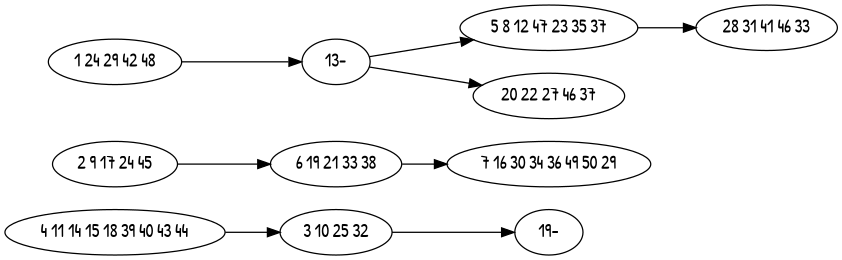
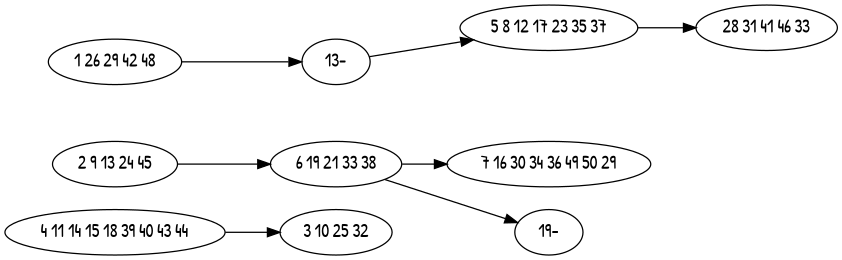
node "5 8 12 47 23 35 37": label "5 8 12 47 23 35 37" -> "5 8 12 17 23 35 37"
node "1 24 29 42 48": label "1 24 29 42 48" -> "1 26 29 42 48"
node "20 22 27 46 37": removed
node "2 9 17 24 45": label "2 9 17 24 45" -> "2 9 13 24 45"
edge "3 10 25 32" -> "19-": now "6 19 21 33 38" -> "19-"
